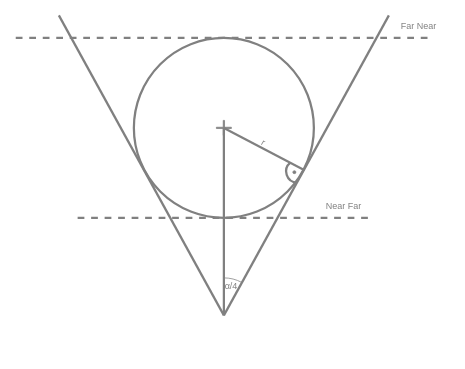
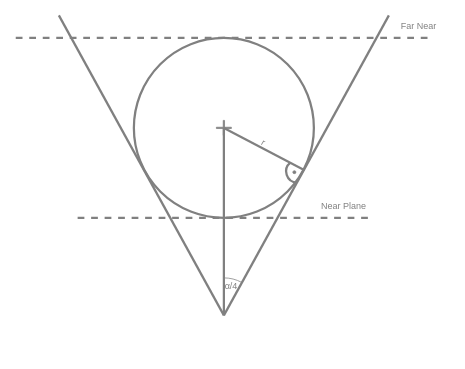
node "Near Far": label "Near Far" -> "Near Plane"
